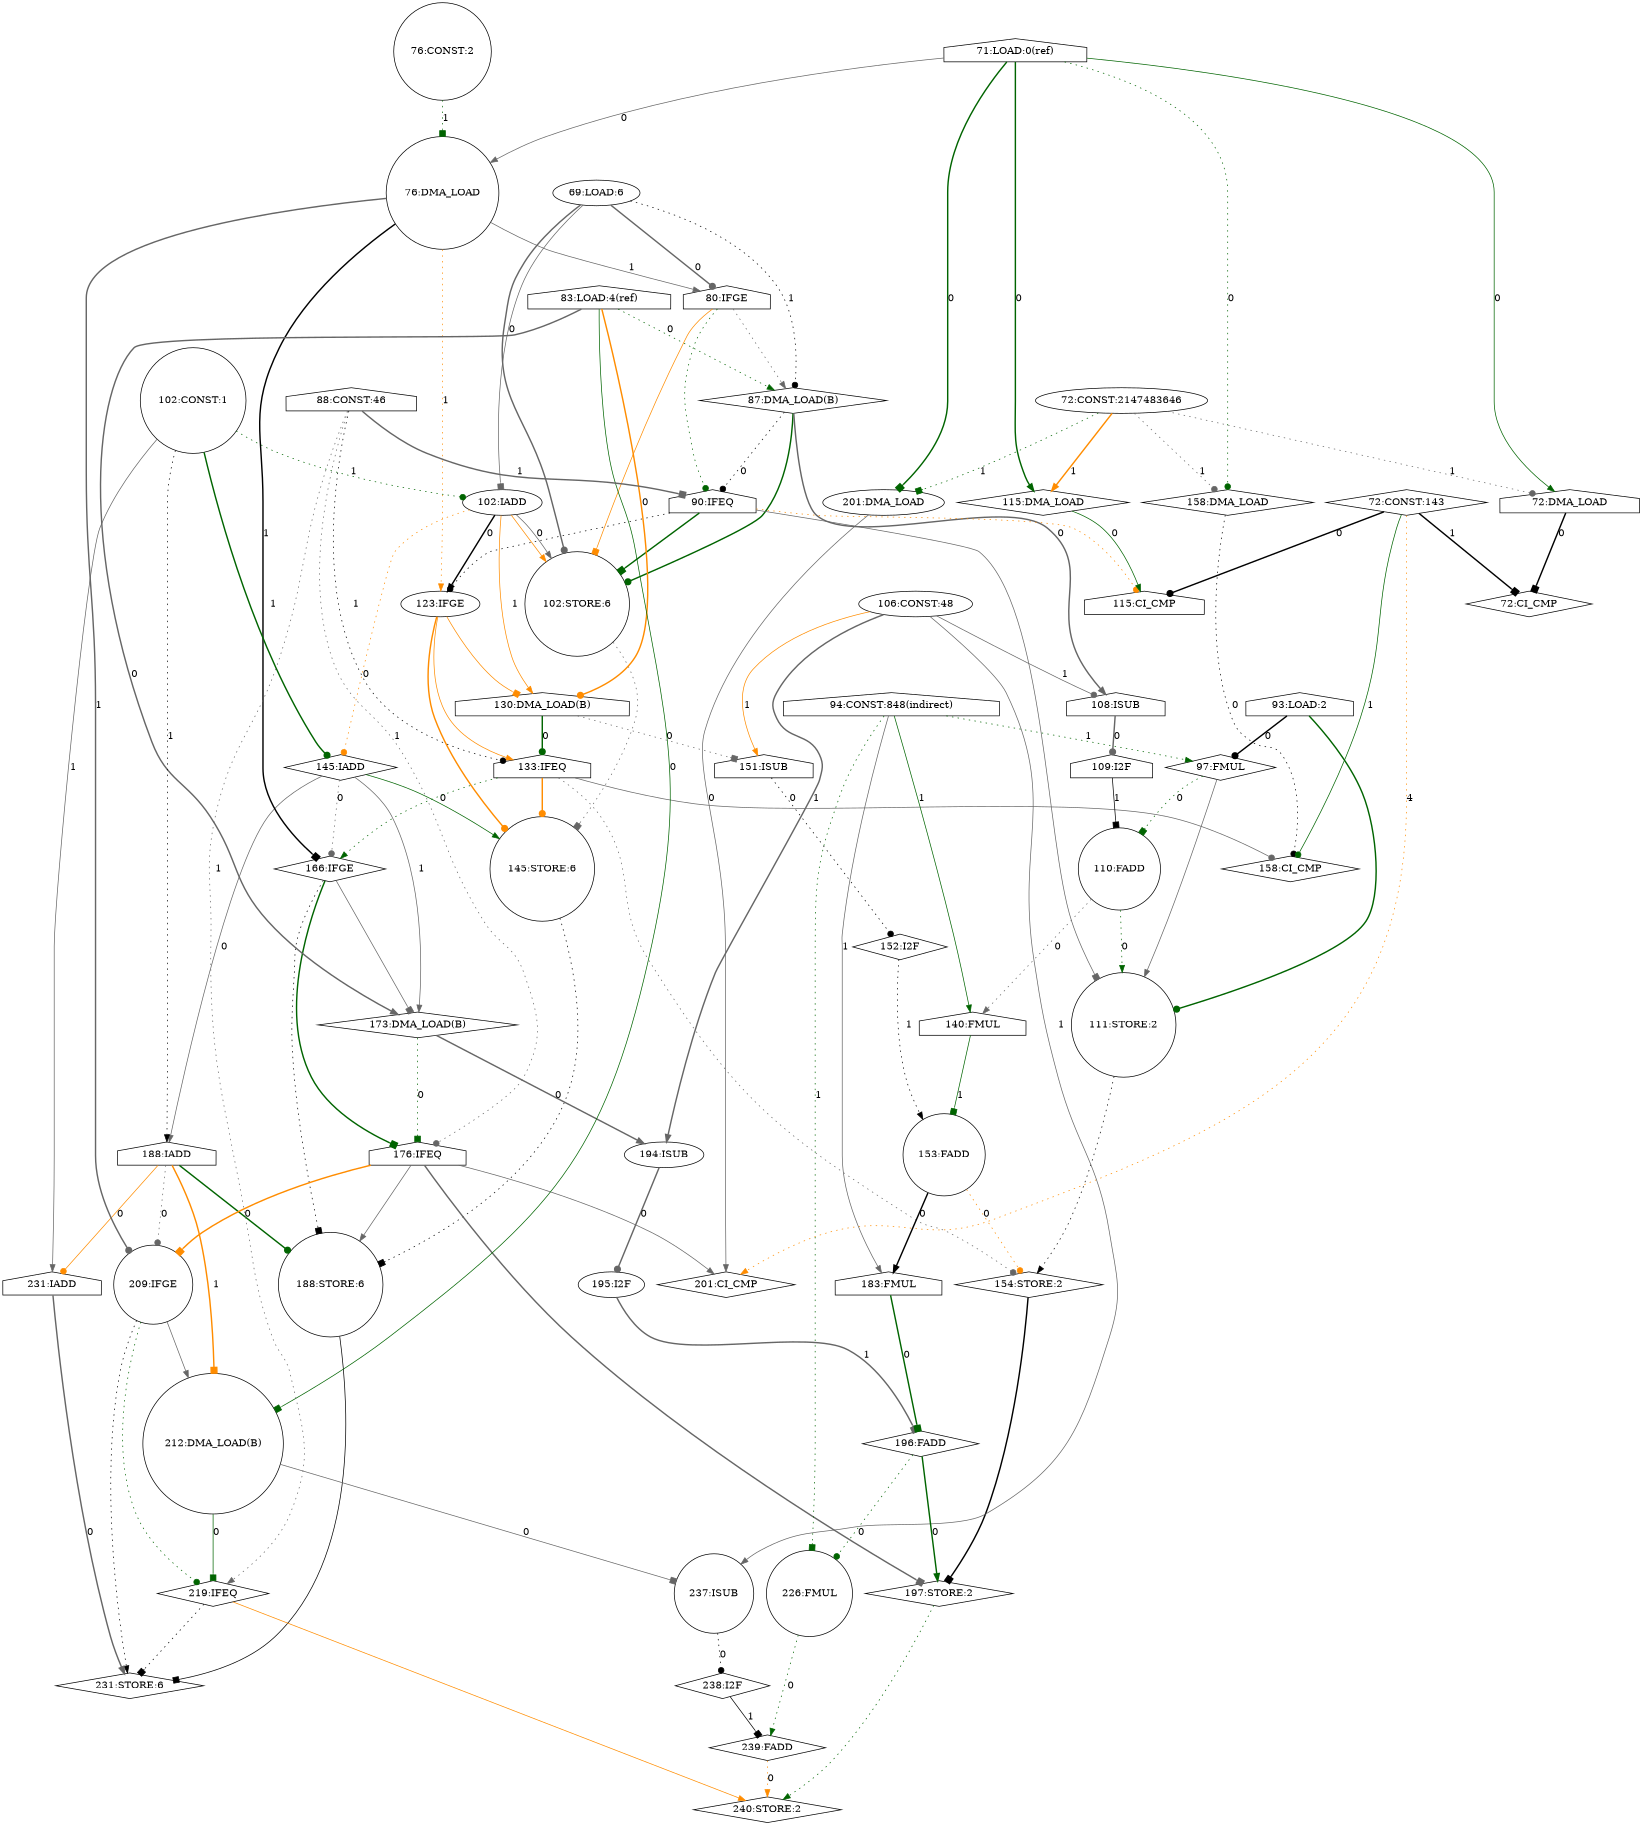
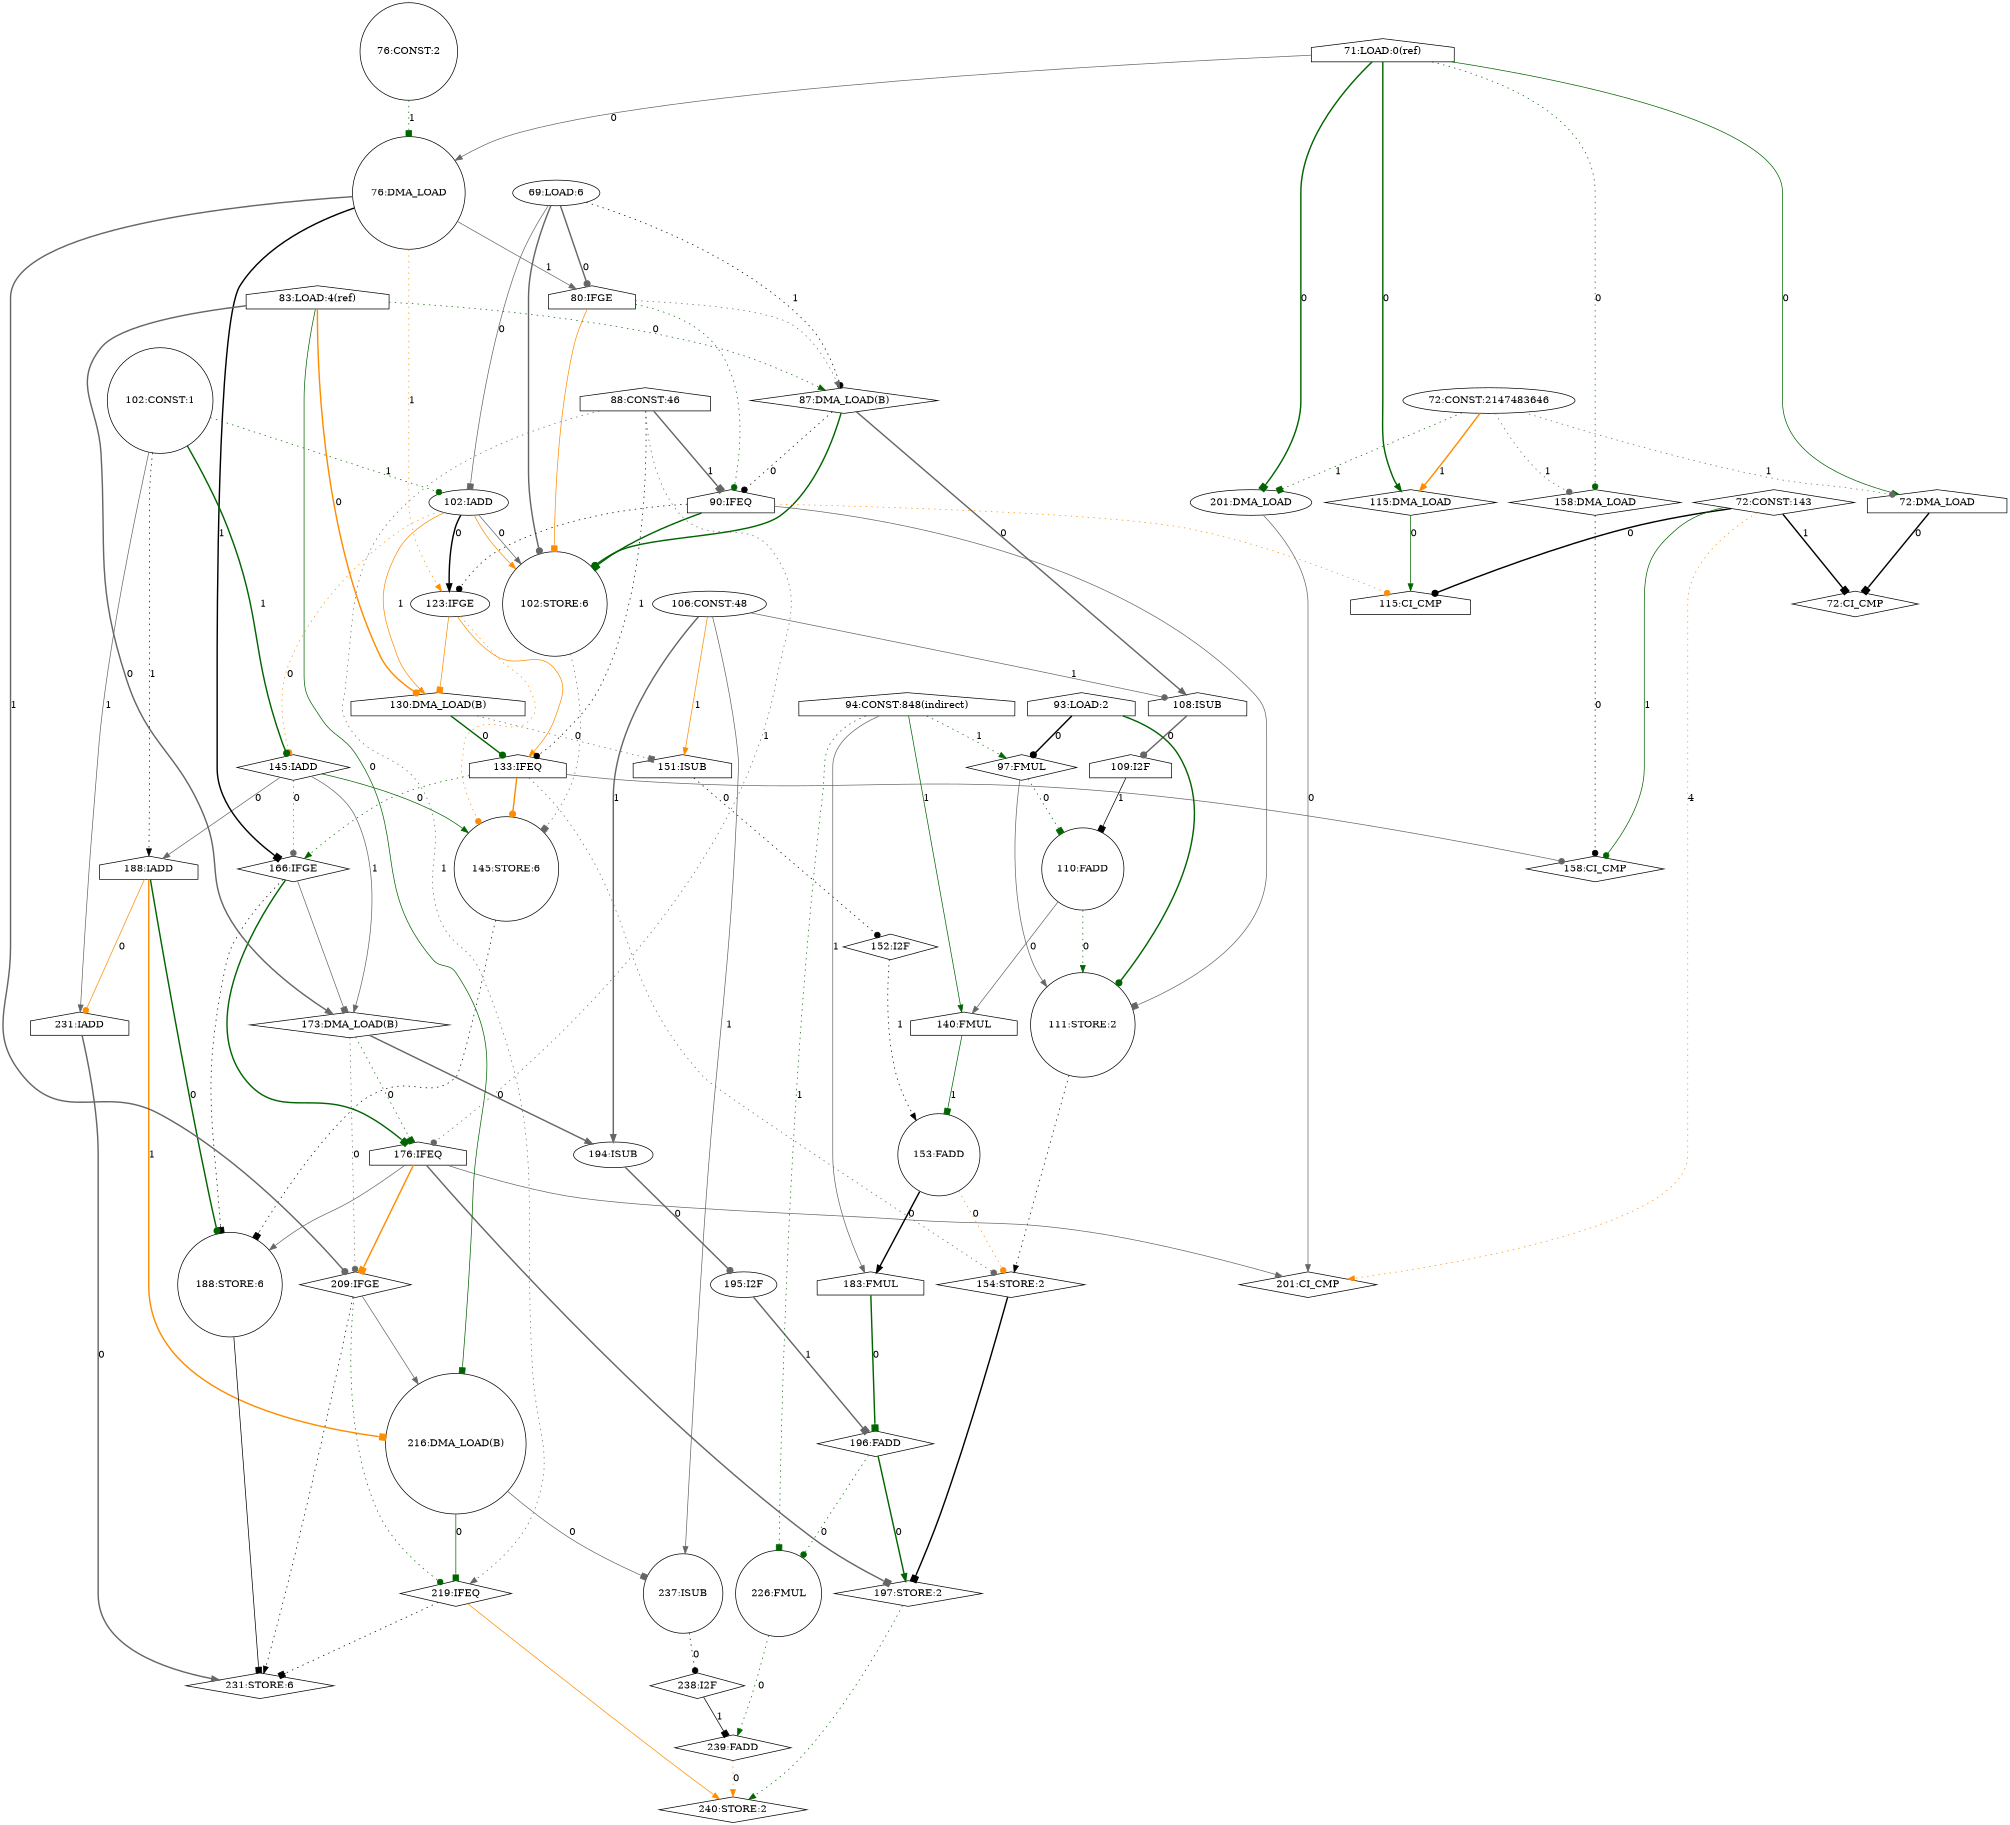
edge "123:IFGE" -> "145:STORE:6": style bold -> dotted
edge "110:FADD" -> "140:FMUL": style dotted -> solid
edge "188:IADD" -> "209:IFGE": now "173:DMA_LOAD(B)" -> "209:IFGE"
node "209:IFGE": shape circle -> diamond
node "212:DMA_LOAD(B)": label "212:DMA_LOAD(B)" -> "216:DMA_LOAD(B)"
